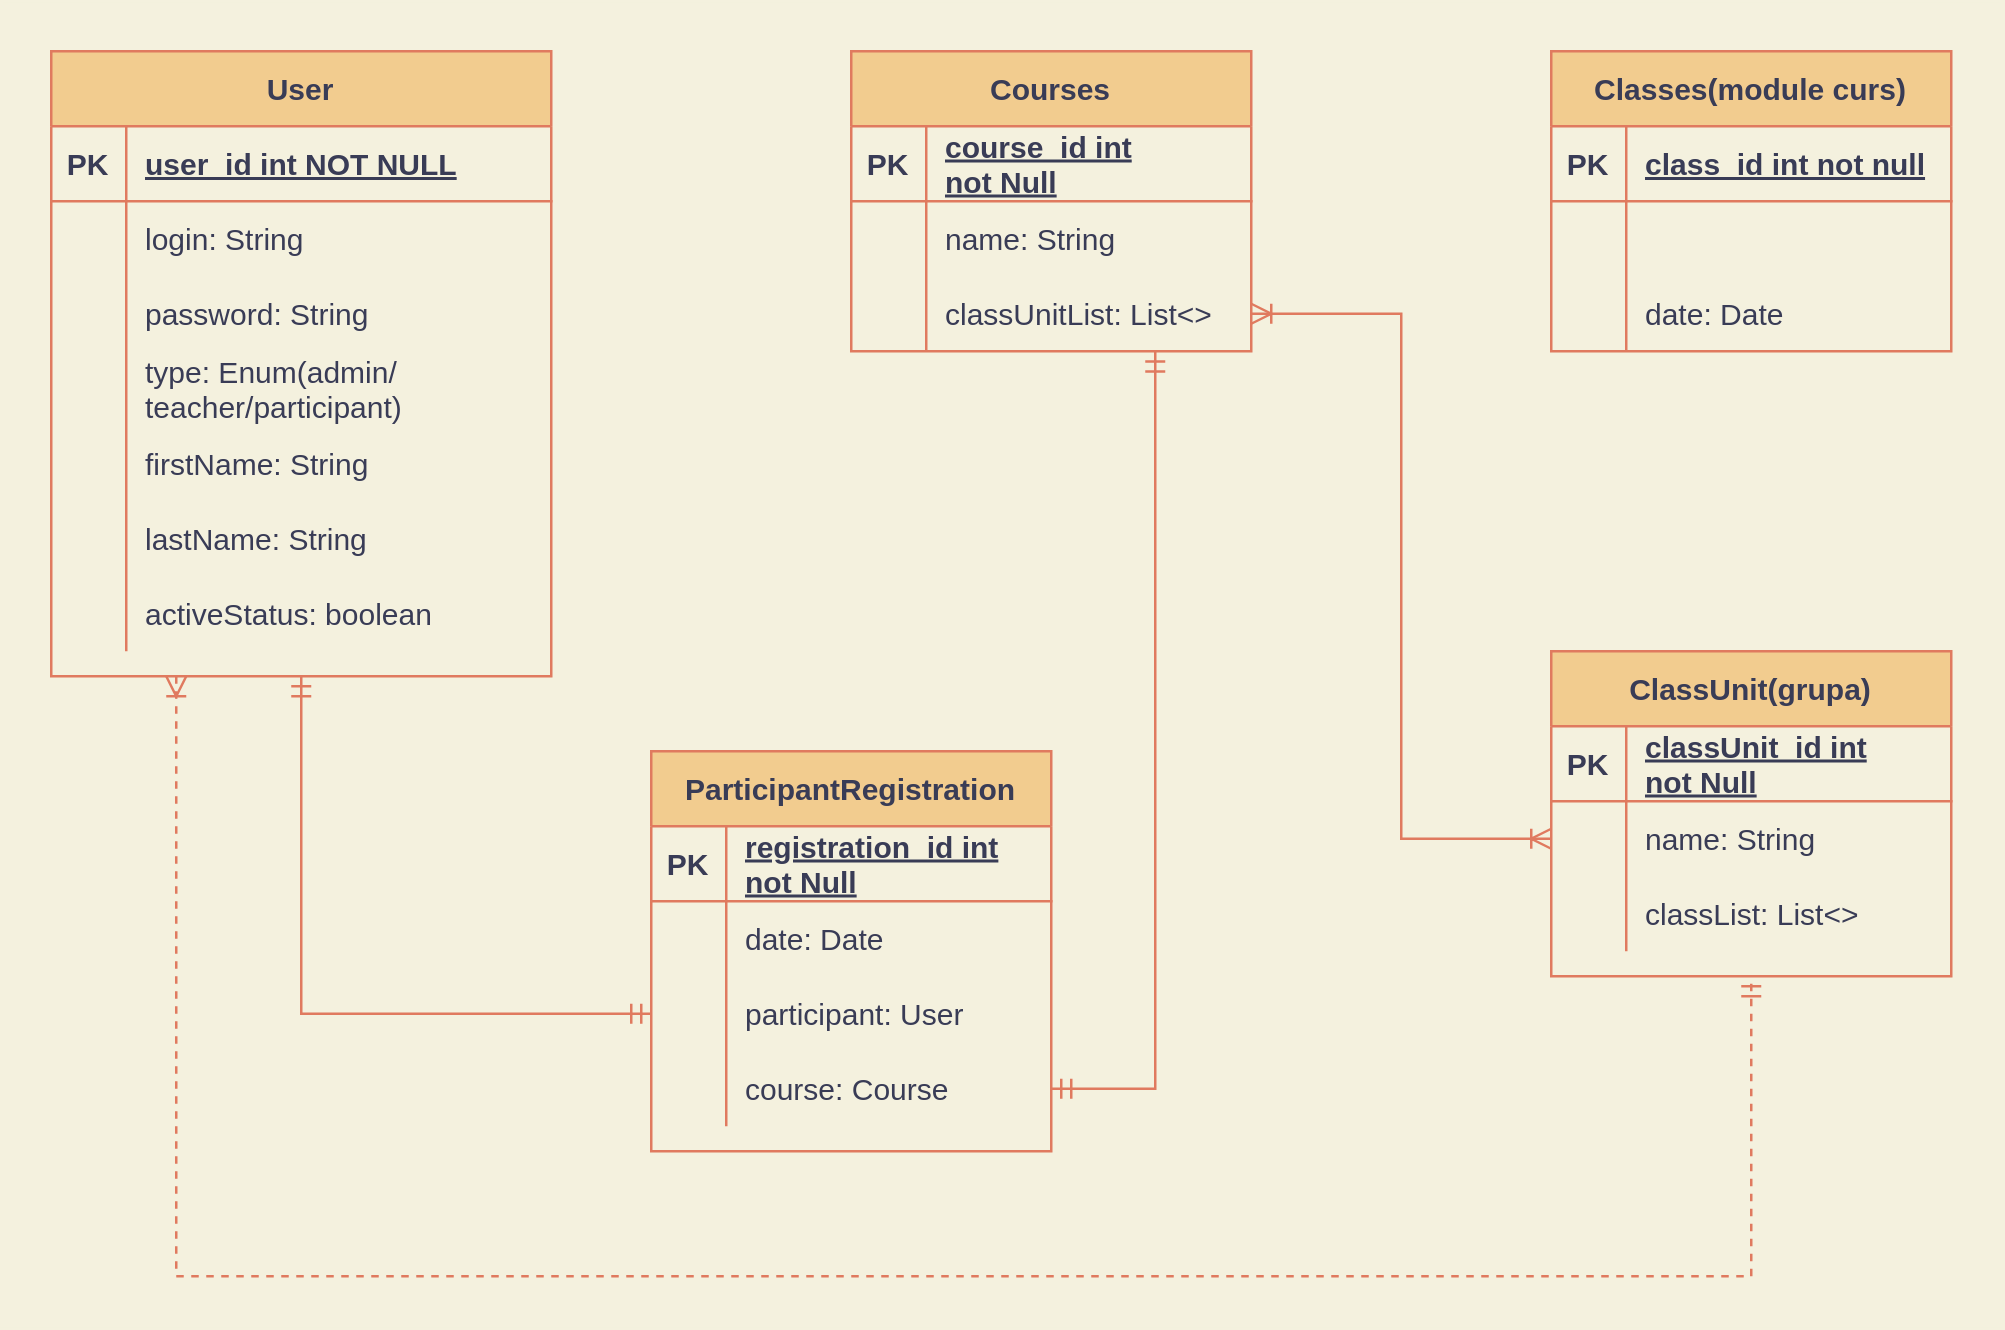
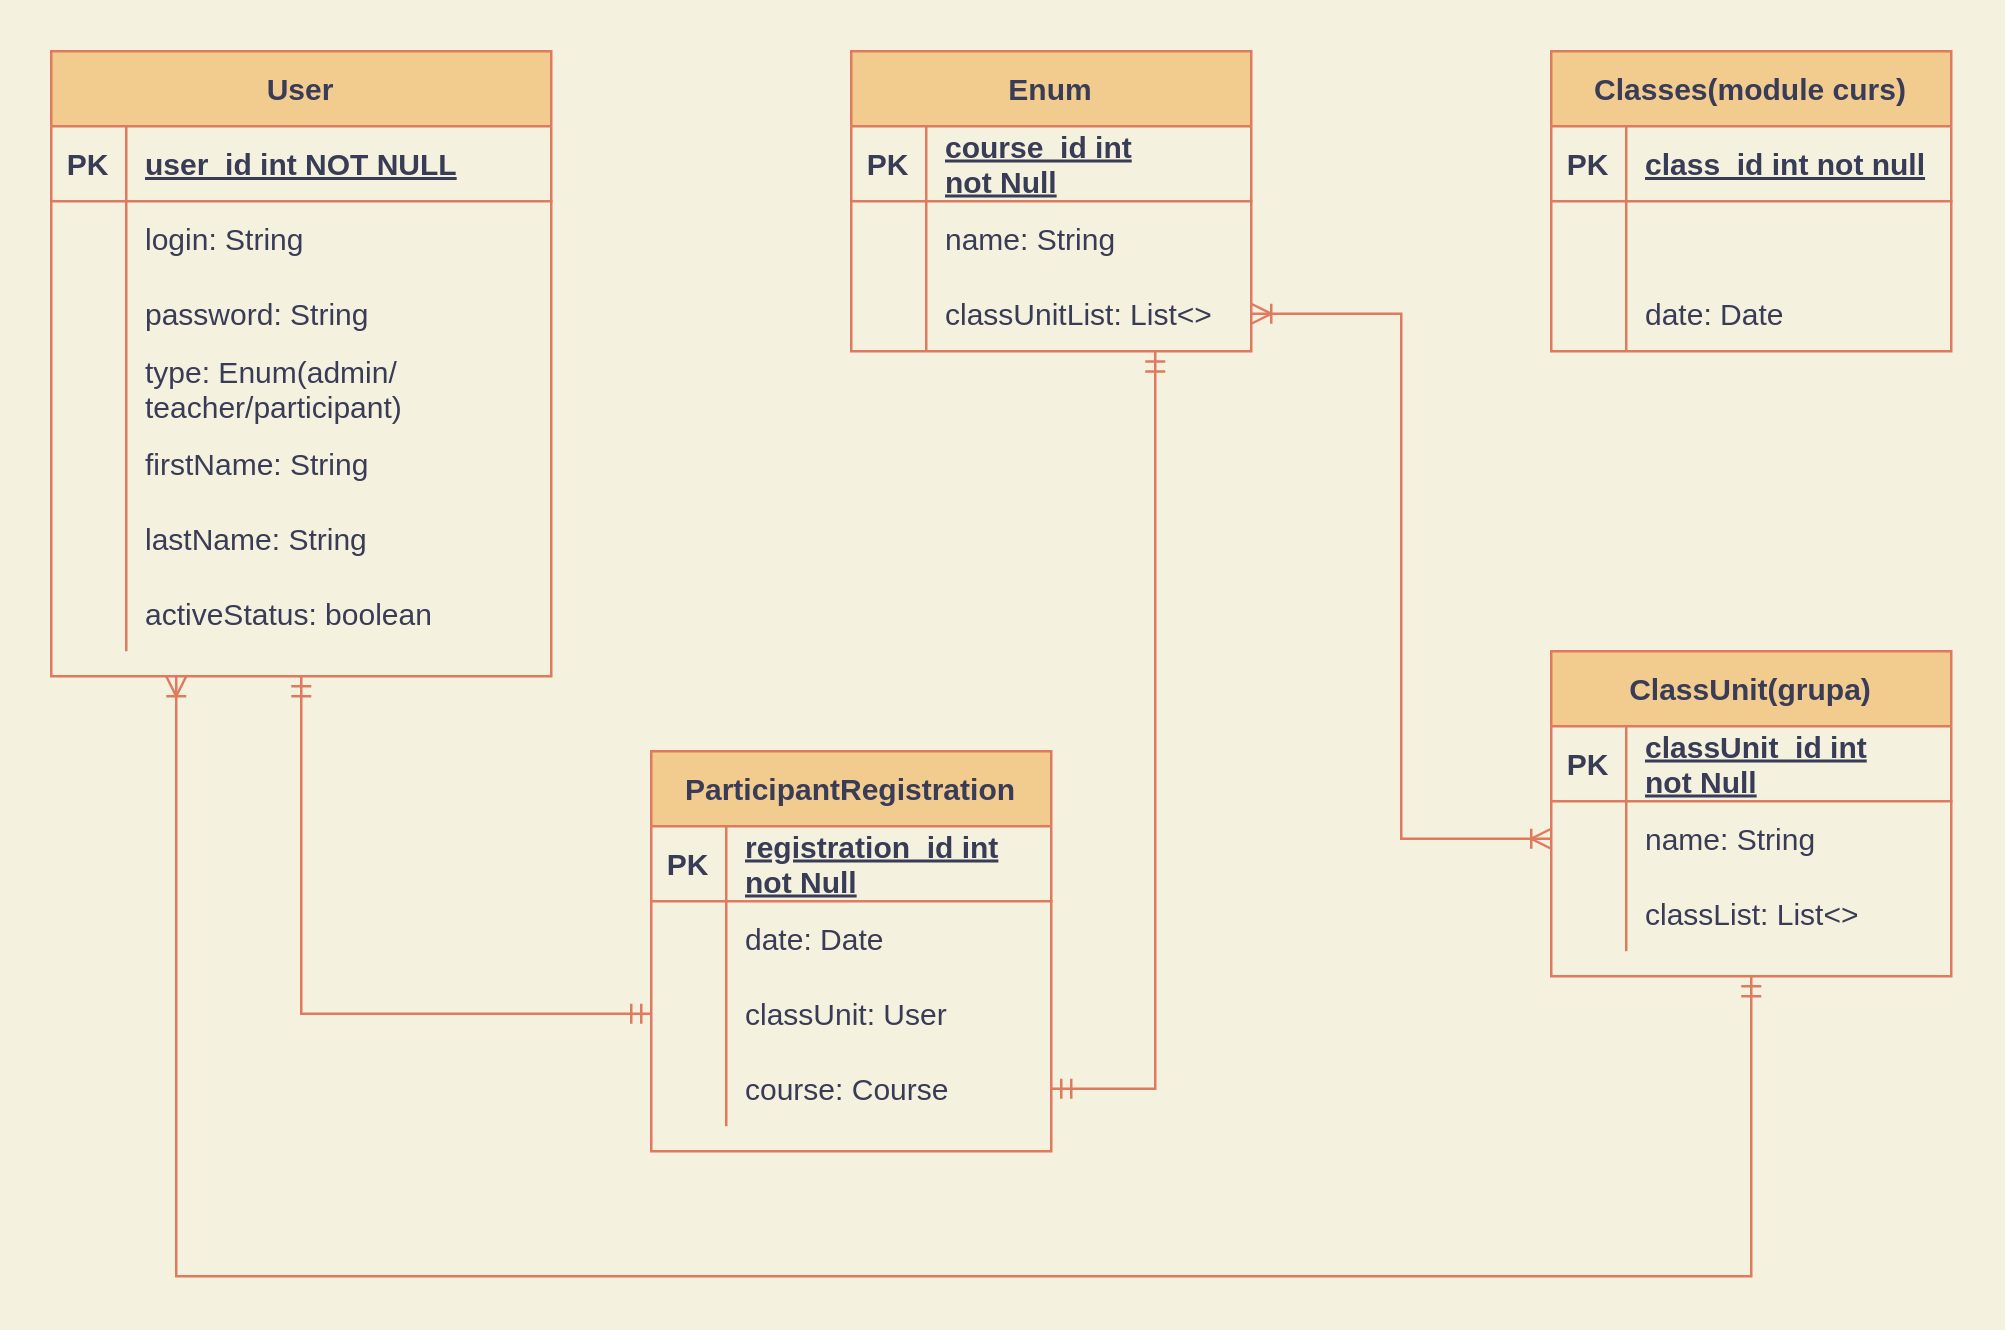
node "Courses": label "Courses" -> "Enum"
node "participant: User": label "participant: User" -> "classUnit: User"
edge "User" -- "ClassUnit(grupa)": style dashed -> solid
